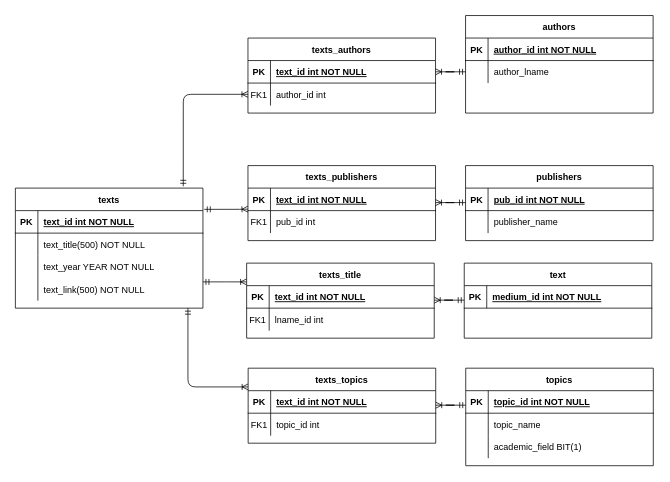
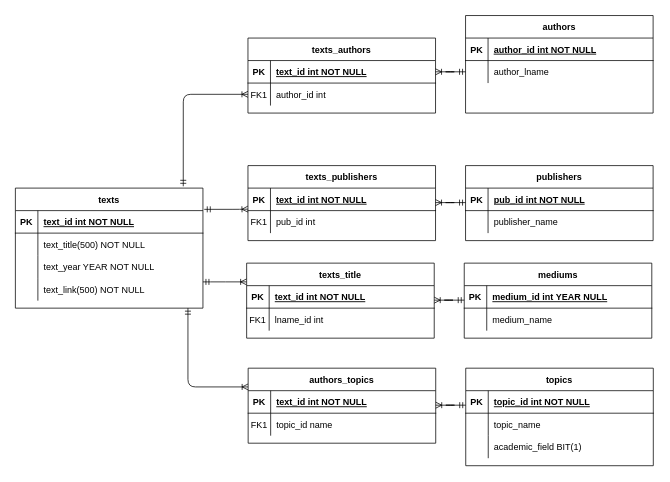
node "text": label "text" -> "mediums"
node "medium_id int NOT NULL": label "medium_id int NOT NULL" -> "medium_id int YEAR NULL"
node "medium_name": added
node "texts_topics": label "texts_topics" -> "authors_topics"
node "topic_id int": label "topic_id int" -> "topic_id name"
